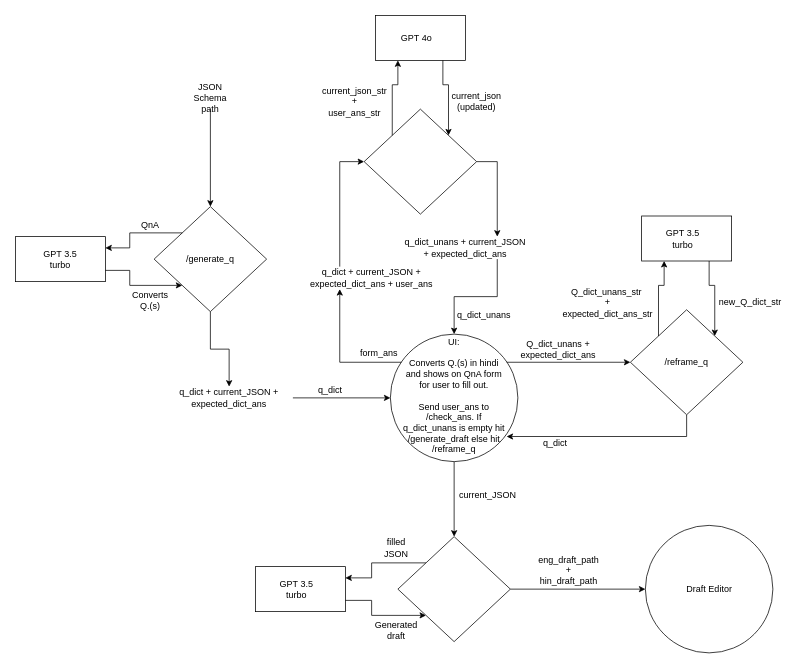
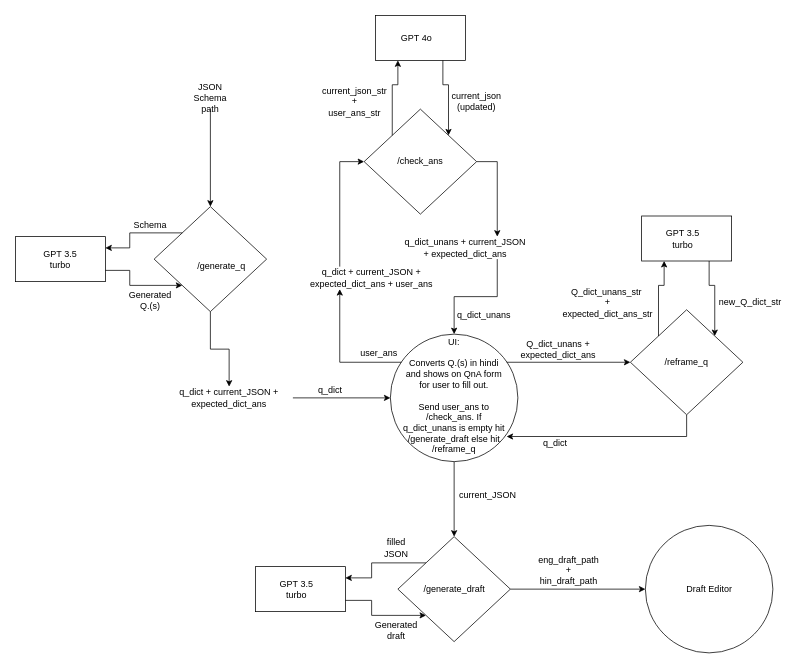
node "/check_ans": added
node "QnA": label "QnA" -> "Schema"
node "/generate_q": moved (210, 259) -> (222, 267)
node "Converts Q.(s)": label "Converts Q.(s)" -> "Generated Q.(s)"
node "form_ans": label "form_ans" -> "user_ans"
node "/generate_draft": added
